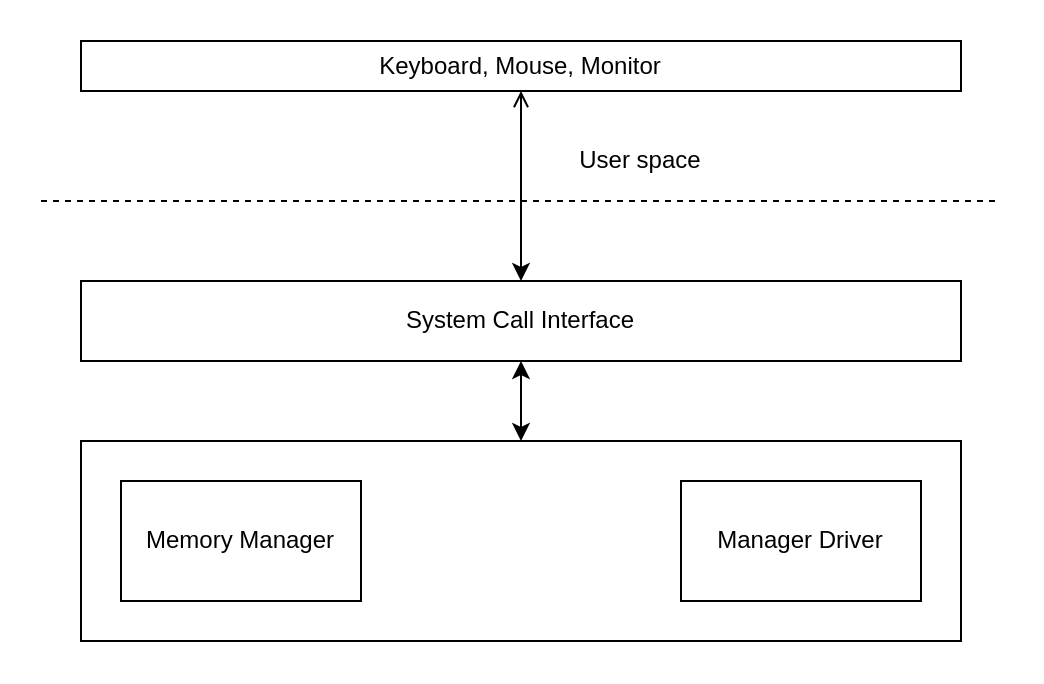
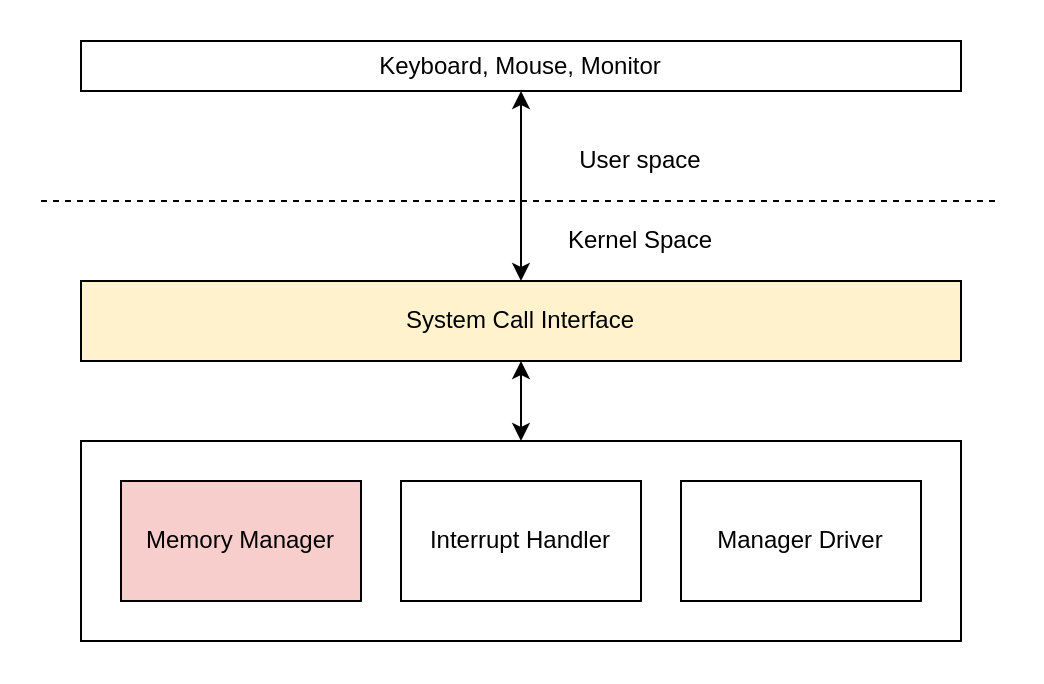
edge "Keyboard, Mouse, Monitor" -- "System Call Interface": arrowhead open -> classic
node "Kernel Space": added
node "System Call Interface": fillcolor #ffffff -> #fff2cc
node "Memory Manager": fillcolor #ffffff -> #f8cecc
node "Interrupt Handler": added
